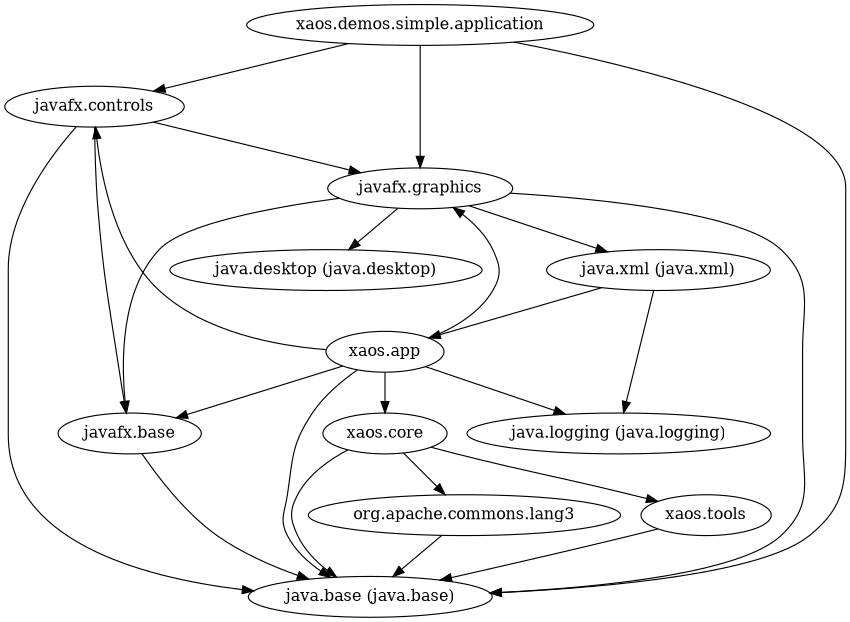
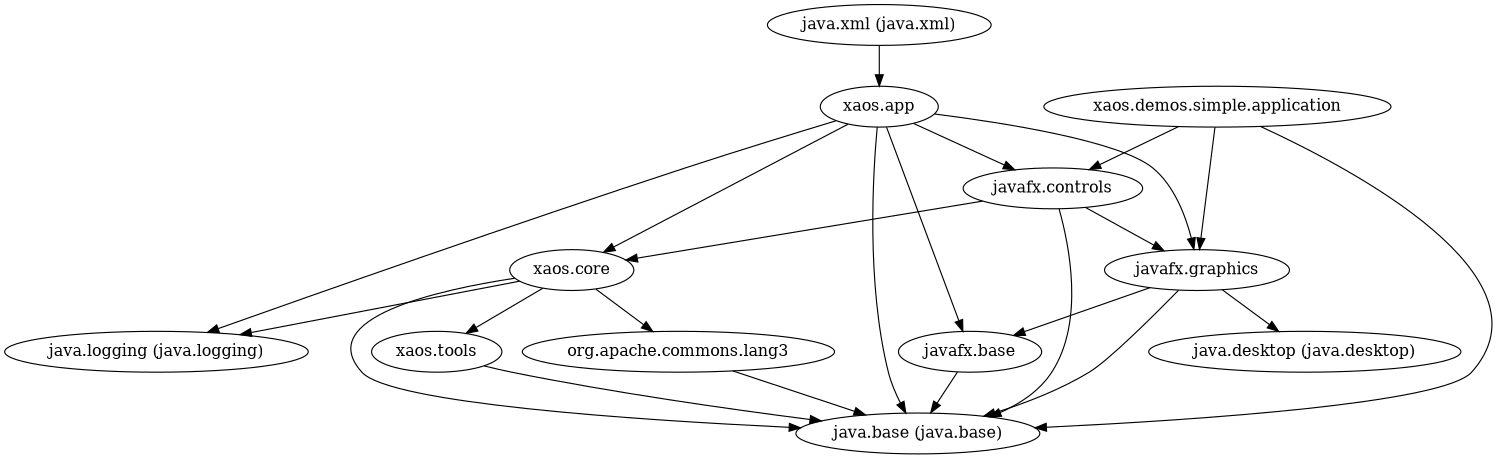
edge "javafx.graphics" -> "java.xml (java.xml)": removed
edge "javafx.controls" -> "javafx.base": now "javafx.controls" -> "xaos.core"
edge "java.xml (java.xml)" -> "java.logging (java.logging)": now "xaos.core" -> "java.logging (java.logging)"
